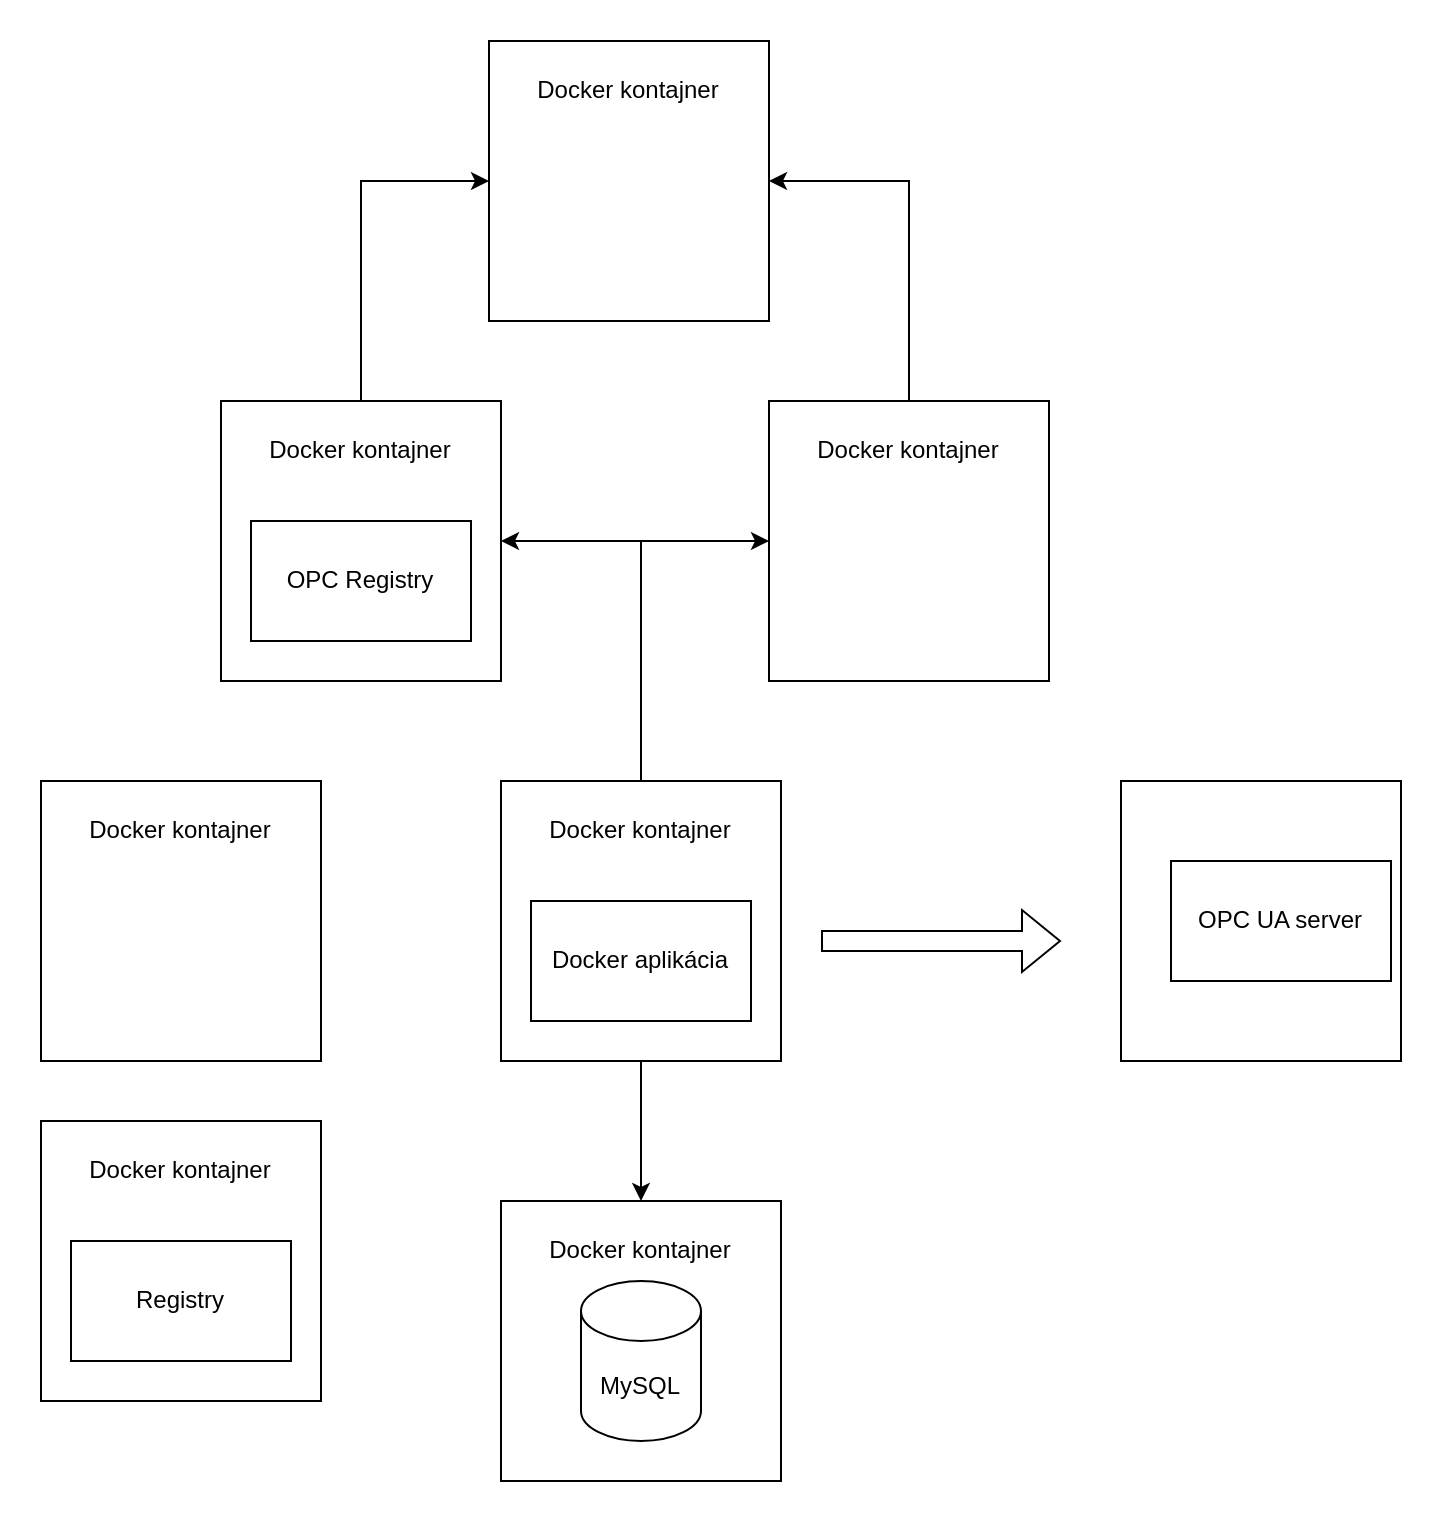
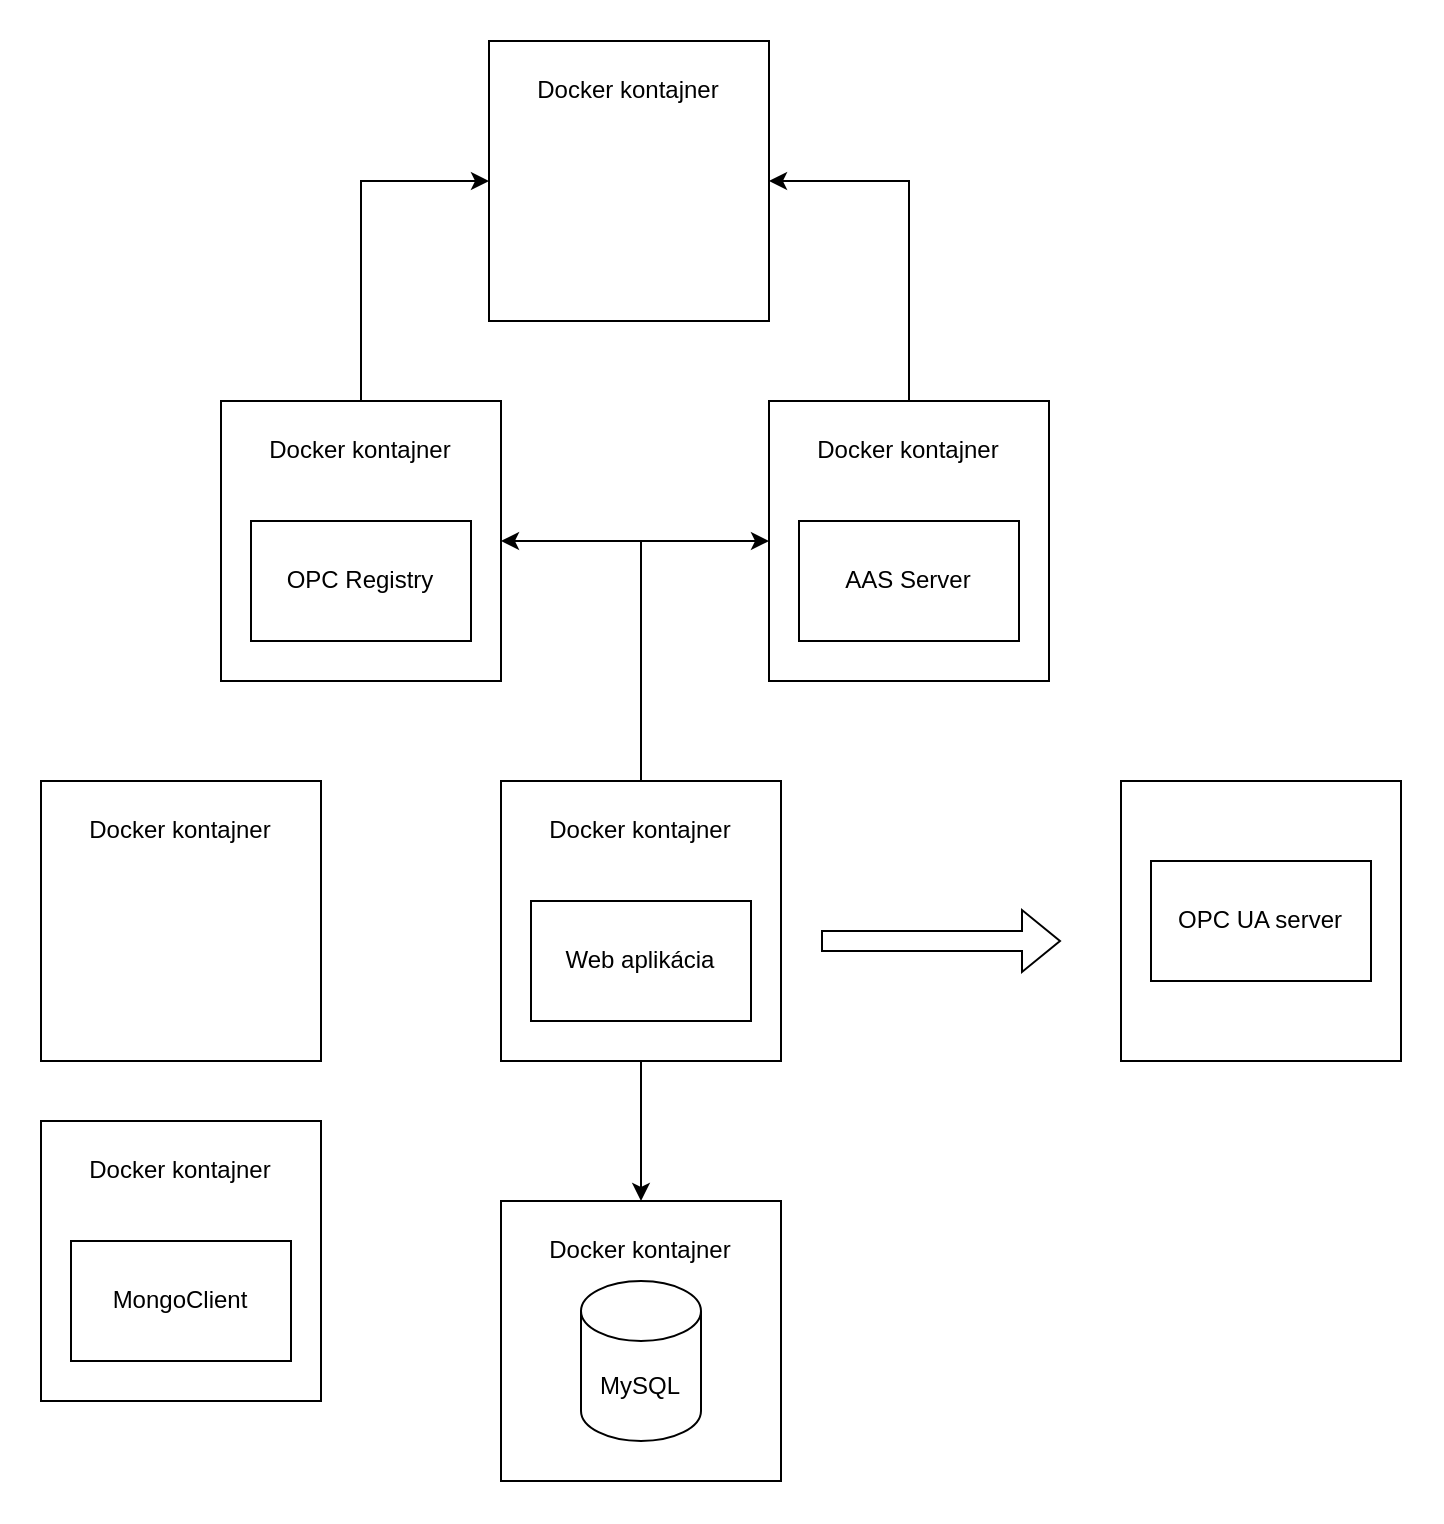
node "AAS Server": added
node "OPC UA server": moved (1281, 921) -> (1261, 921)
node "Docker aplikácia": label "Docker aplikácia" -> "Web aplikácia"
node "Registry": label "Registry" -> "MongoClient"
